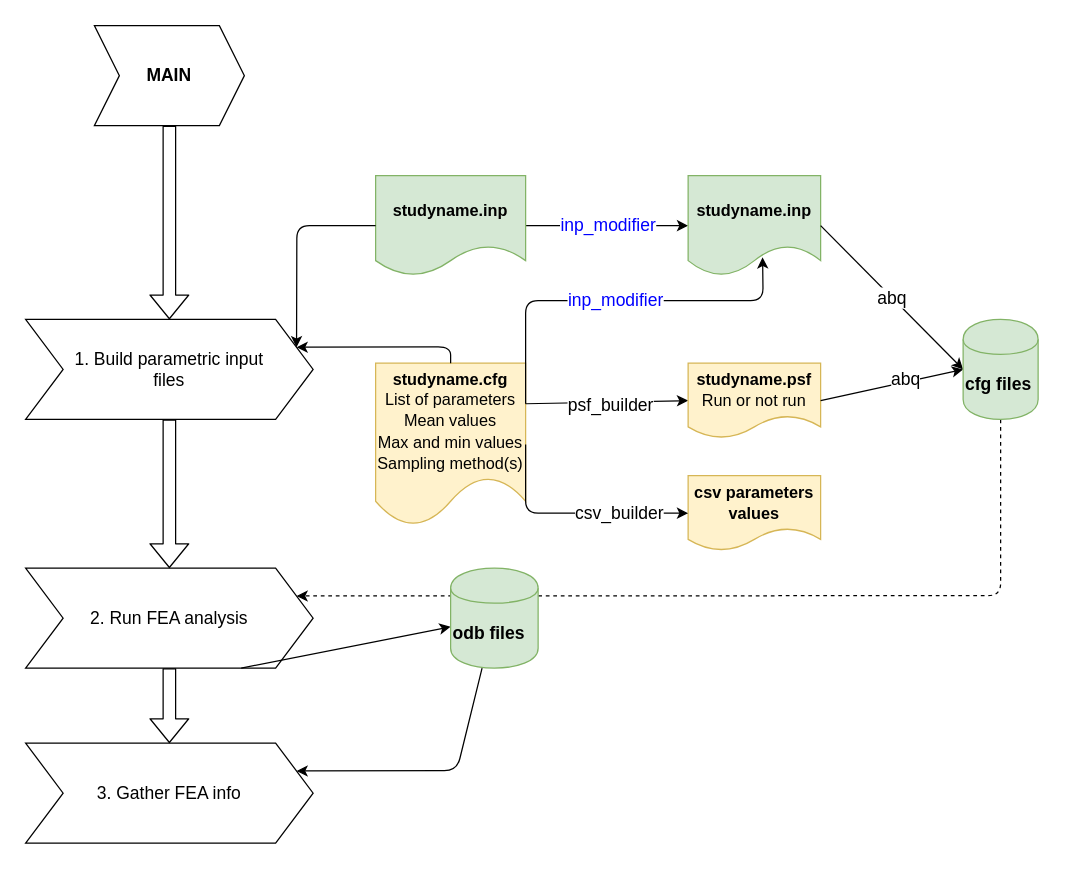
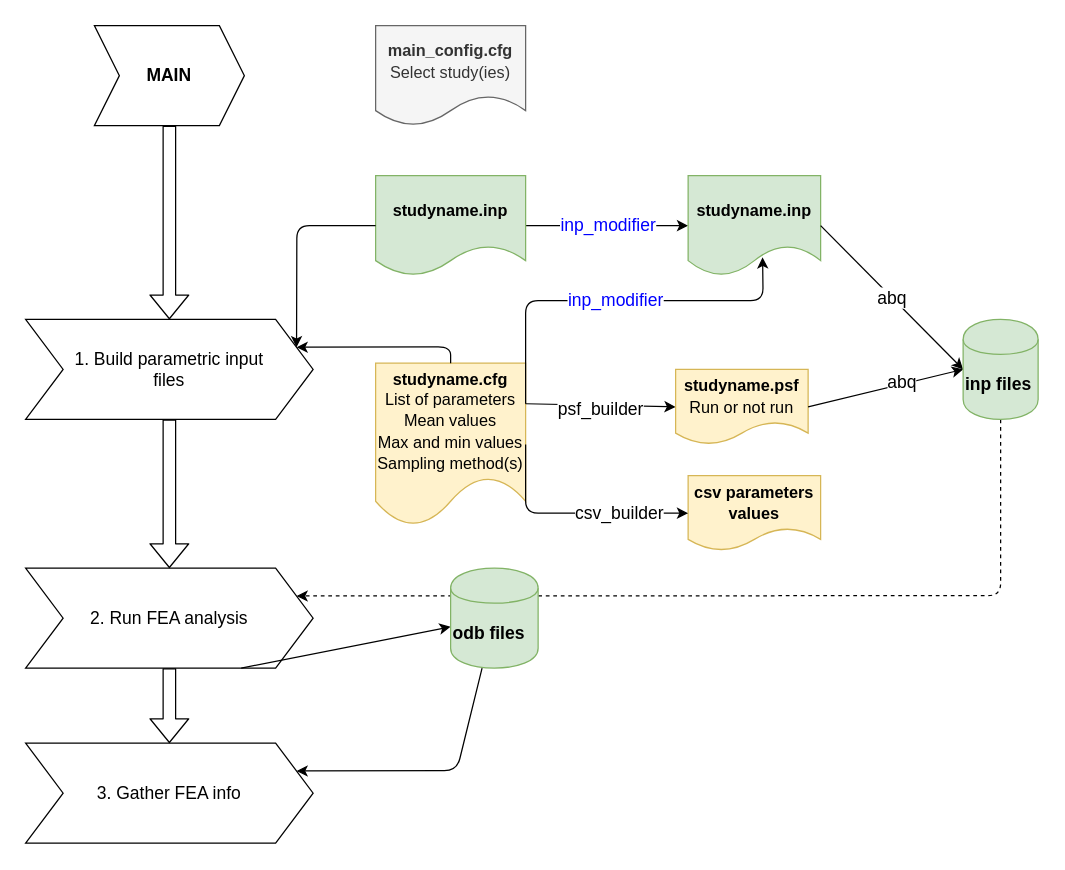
node "main_config.cfg Select study(ies)": added
node "cfg files": label "cfg files" -> "inp files"
node "studyname.psf Run or not run": moved (754, 401) -> (742, 407)
